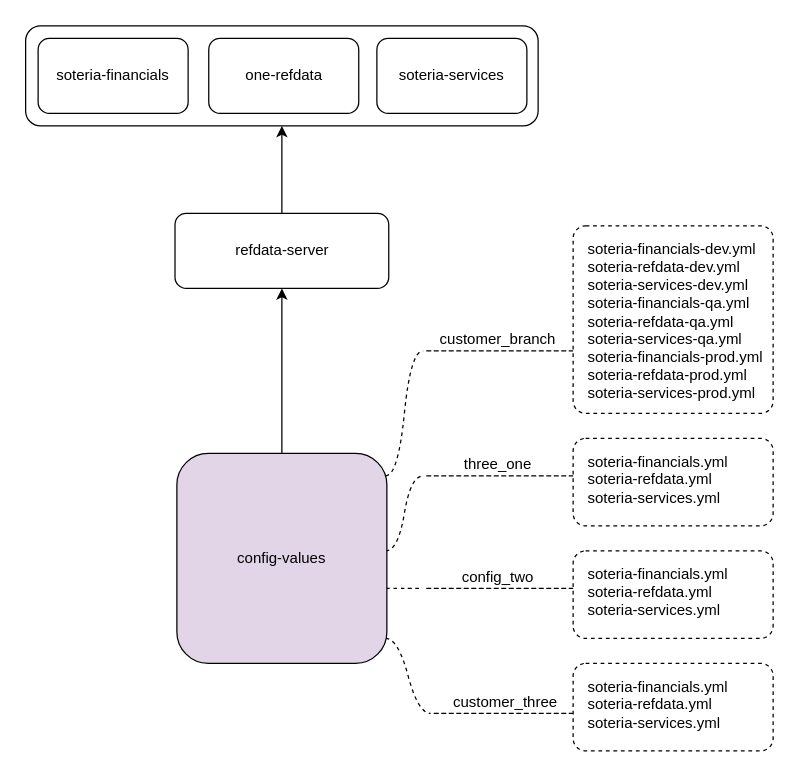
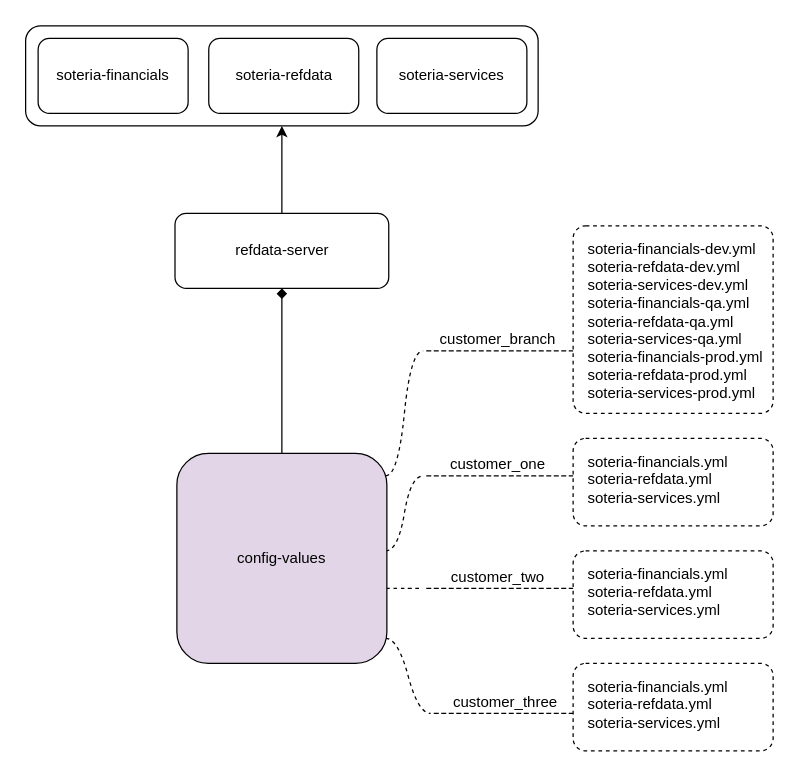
node "one-refdata": label "one-refdata" -> "soteria-refdata"
edge "config-values" -> "refdata-server": arrowhead classic -> diamond
node "three_one": label "three_one" -> "customer_one"
node "config_two": label "config_two" -> "customer_two"
